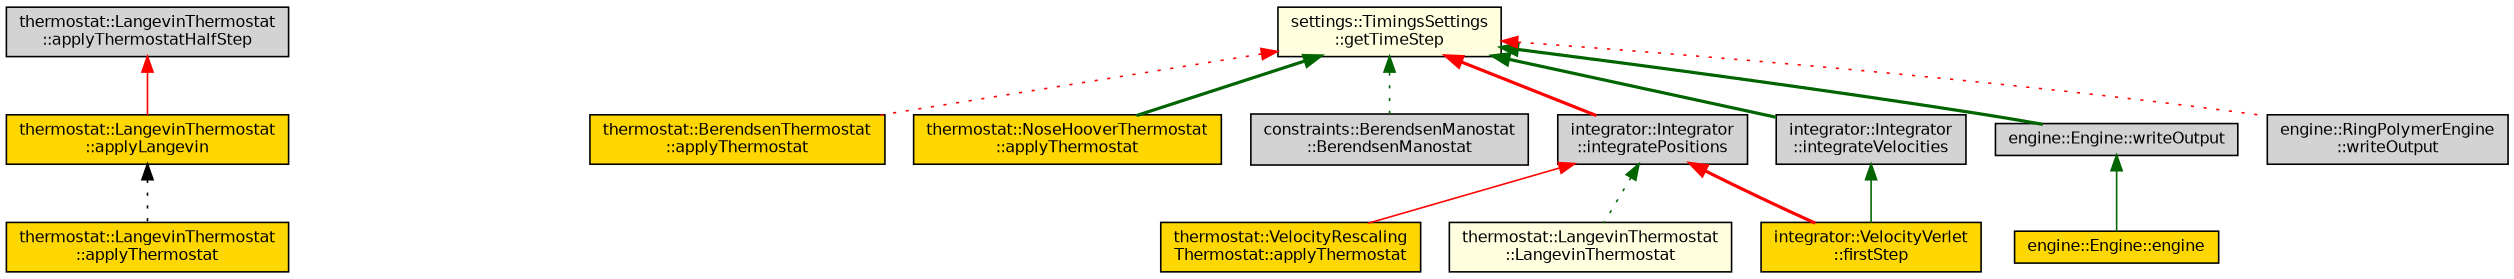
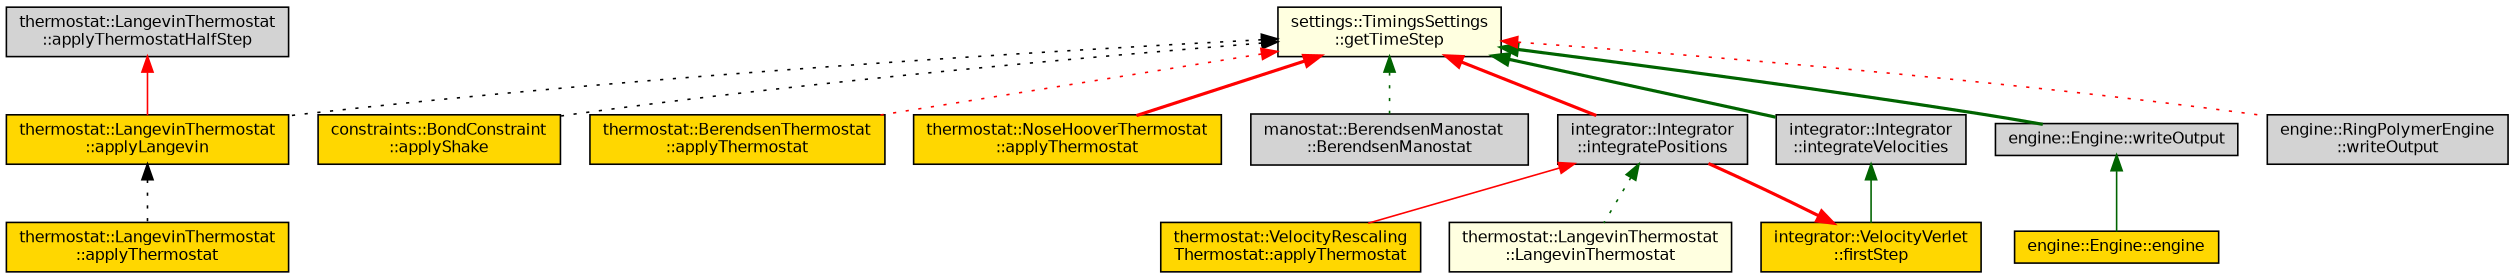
edge "thermostat::LangevinThermostat ::applyLangevin" -> "settings::TimingsSettings ::getTimeStep": added
edge "thermostat::NoseHooverThermostat ::applyThermostat" -> "settings::TimingsSettings ::getTimeStep": color darkgreen -> red
node "constraints::BondConstraint ::applyShake": added
node "constraints::BerendsenManostat ::BerendsenManostat": label "constraints::BerendsenManostat ::BerendsenManostat" -> "manostat::BerendsenManostat ::BerendsenManostat"
edge "integrator::VelocityVerlet ::firstStep" -> "integrator::Integrator ::integratePositions": reversed
